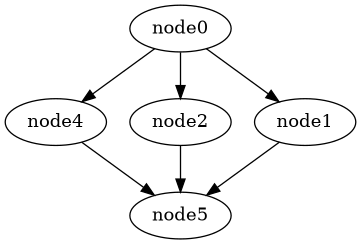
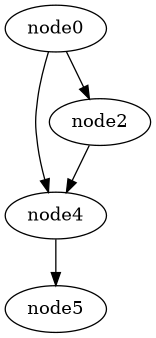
node "node1": removed
edge "node2" -> "node5": now "node2" -> "node4"
